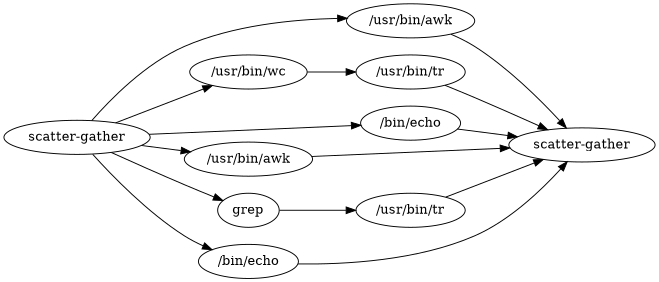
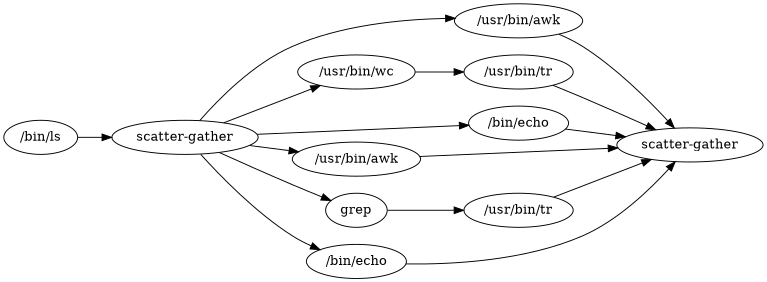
node "/bin/ls": added
